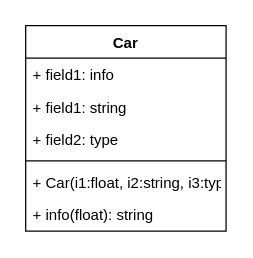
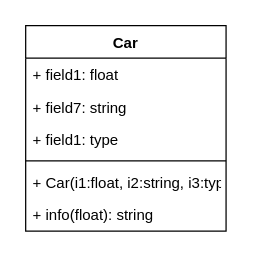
node "+ field1: info": label "+ field1: info" -> "+ field1: float"
node "+ field1: string": label "+ field1: string" -> "+ field7: string"
node "+ field2: type": label "+ field2: type" -> "+ field1: type"
